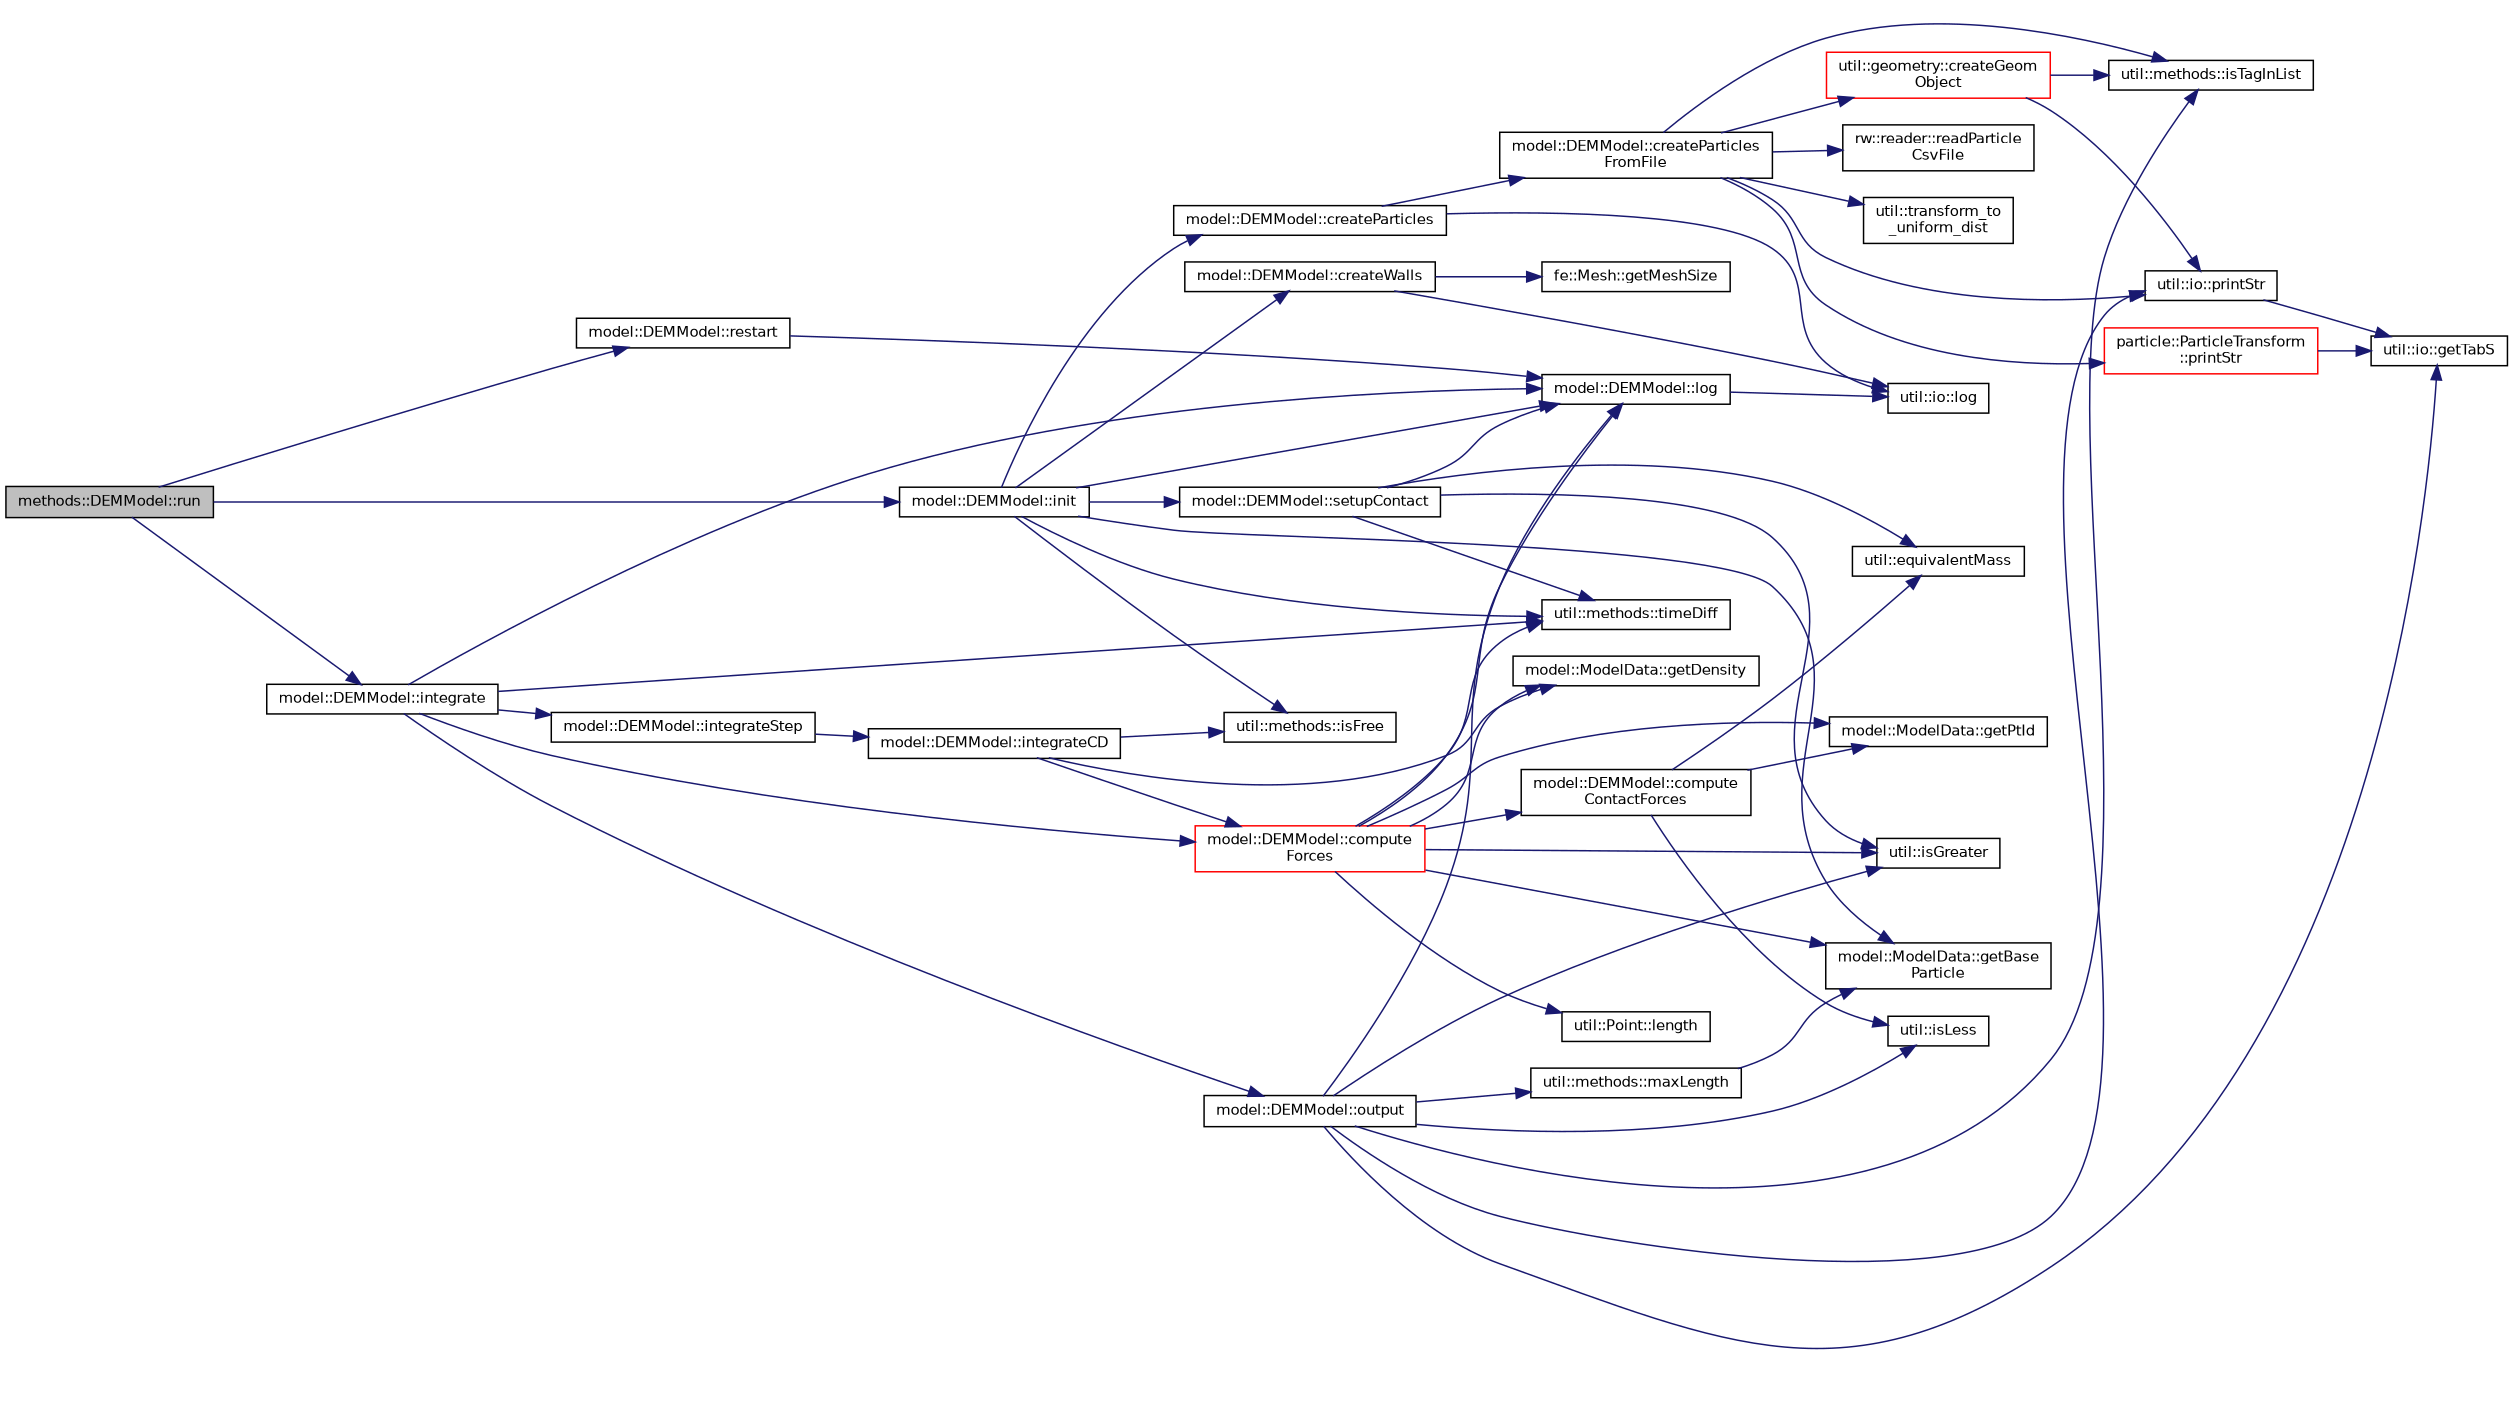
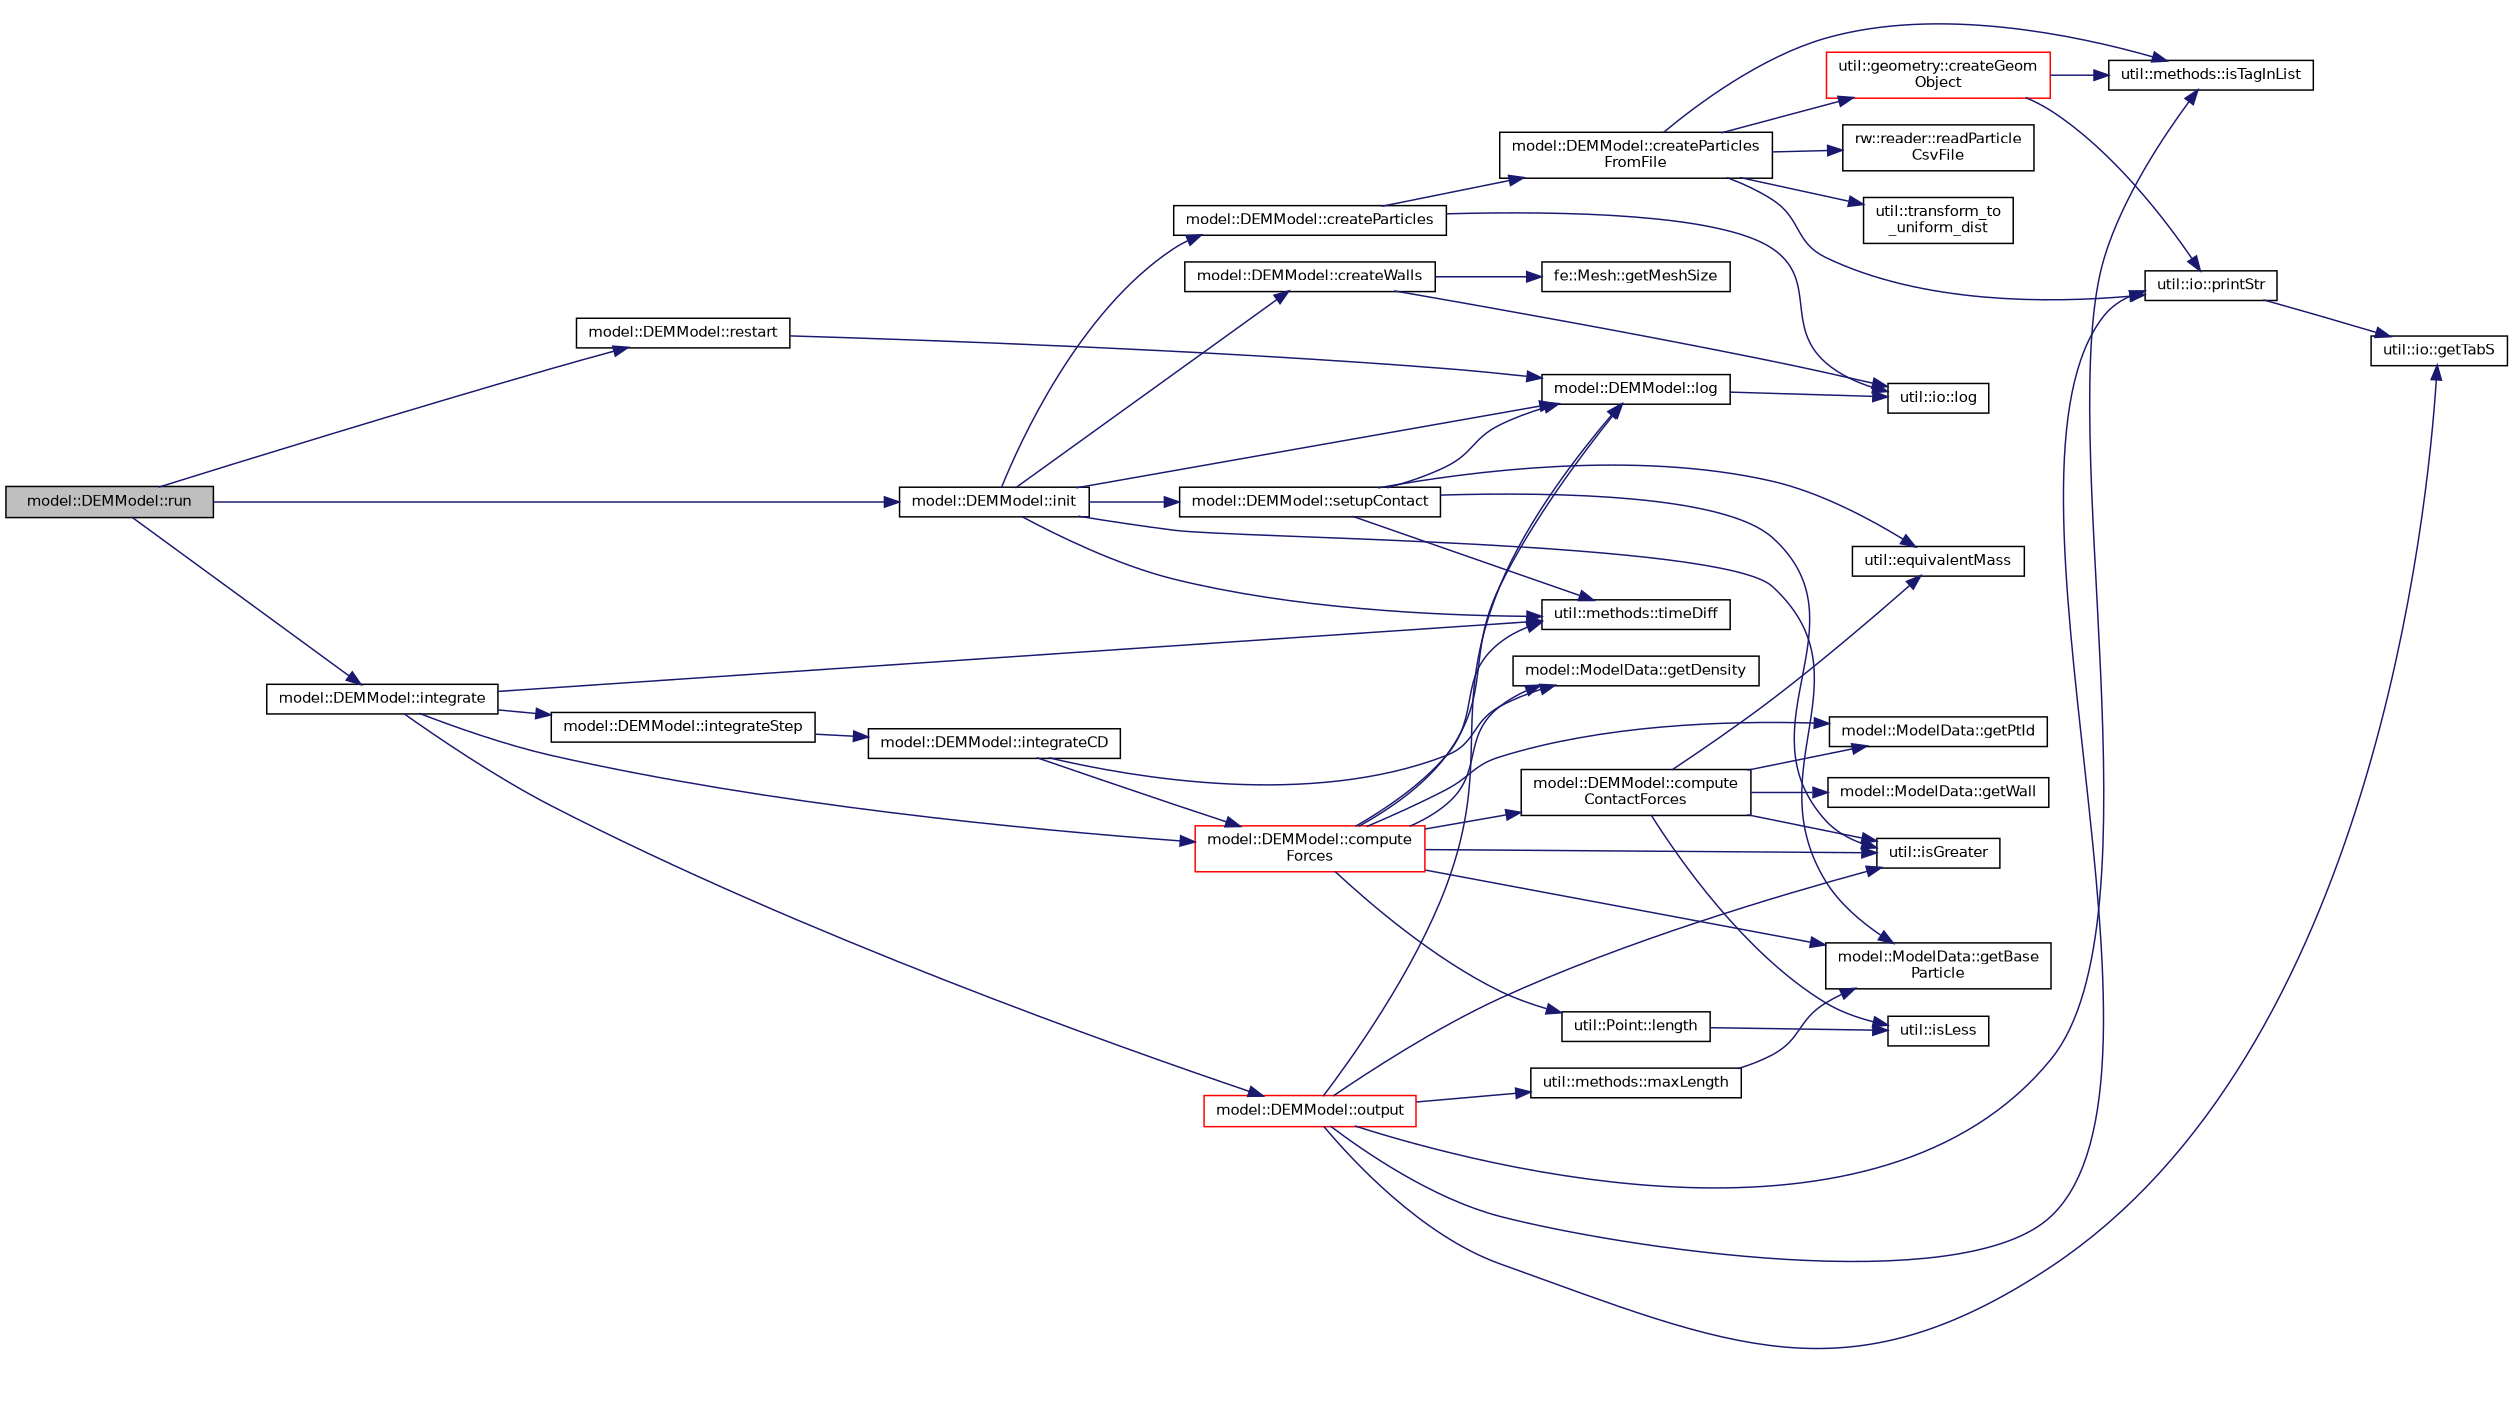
node "particle::ParticleTransform ::printStr": removed
edge "model::DEMModel::integrate" -> "model::DEMModel::log": removed
node "methods::DEMModel::run": label "methods::DEMModel::run" -> "model::DEMModel::run"
node "util::methods::isFree": removed
node "model::ModelData::getWall": added
edge "model::DEMModel::compute ContactForces" -> "util::isGreater": added
node "model::DEMModel::output": color black -> red
edge "model::DEMModel::output" -> "util::isLess": now "util::Point::length" -> "util::isLess"
